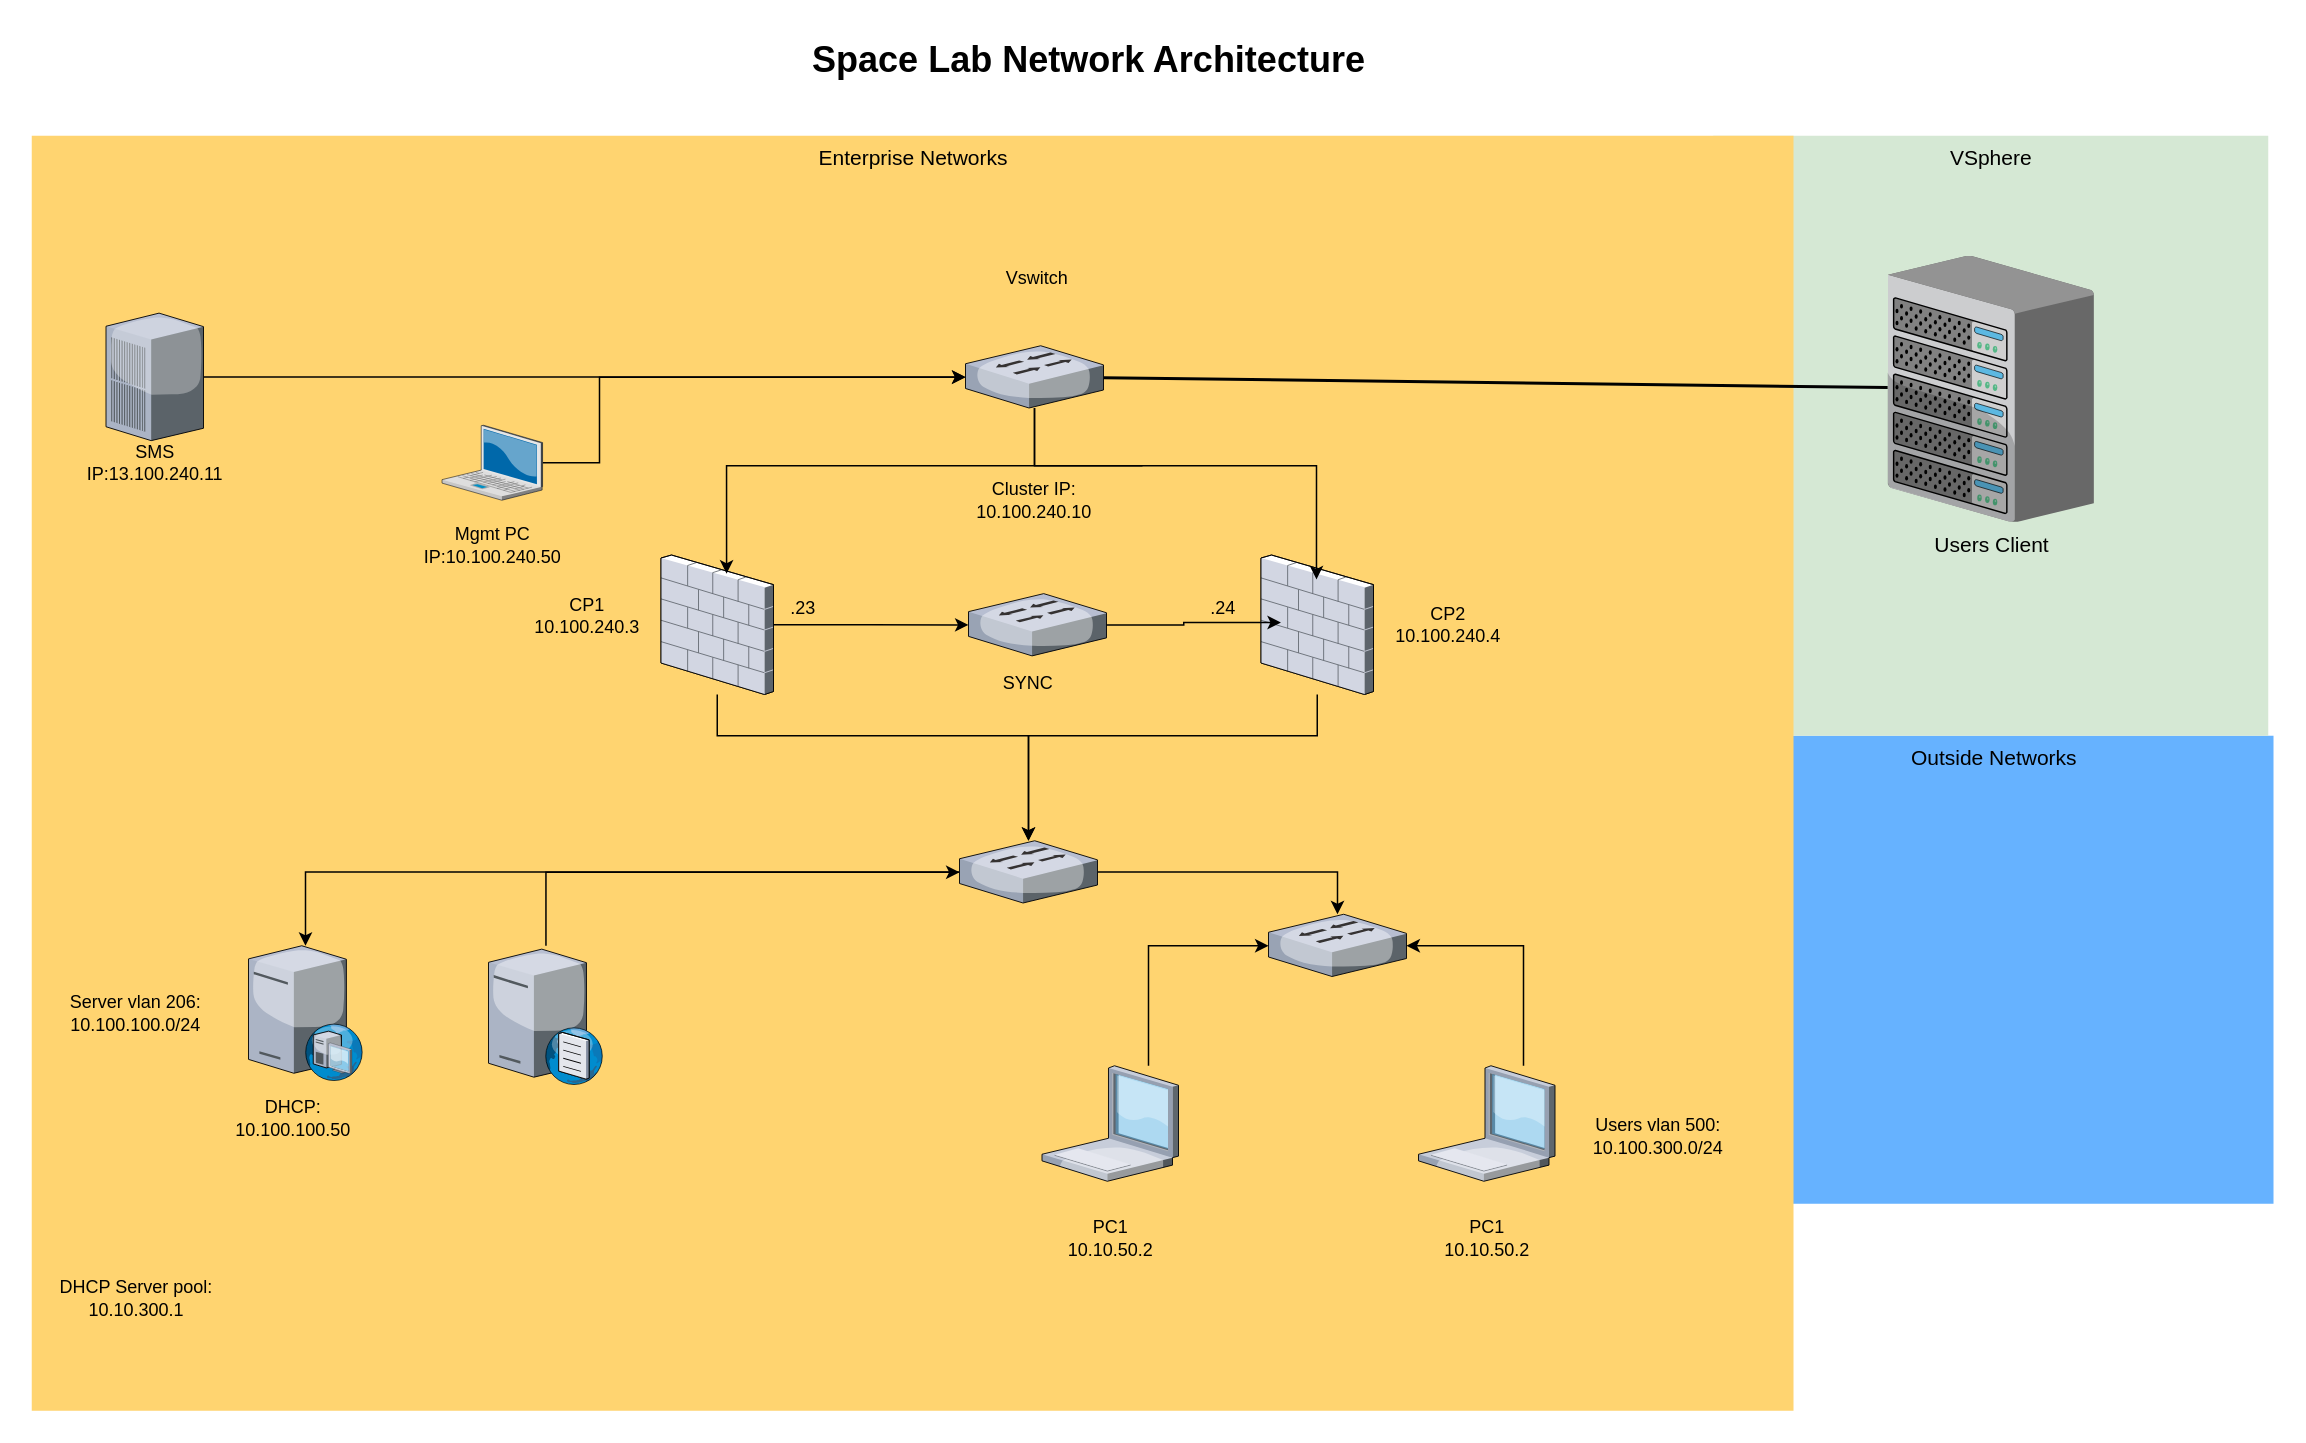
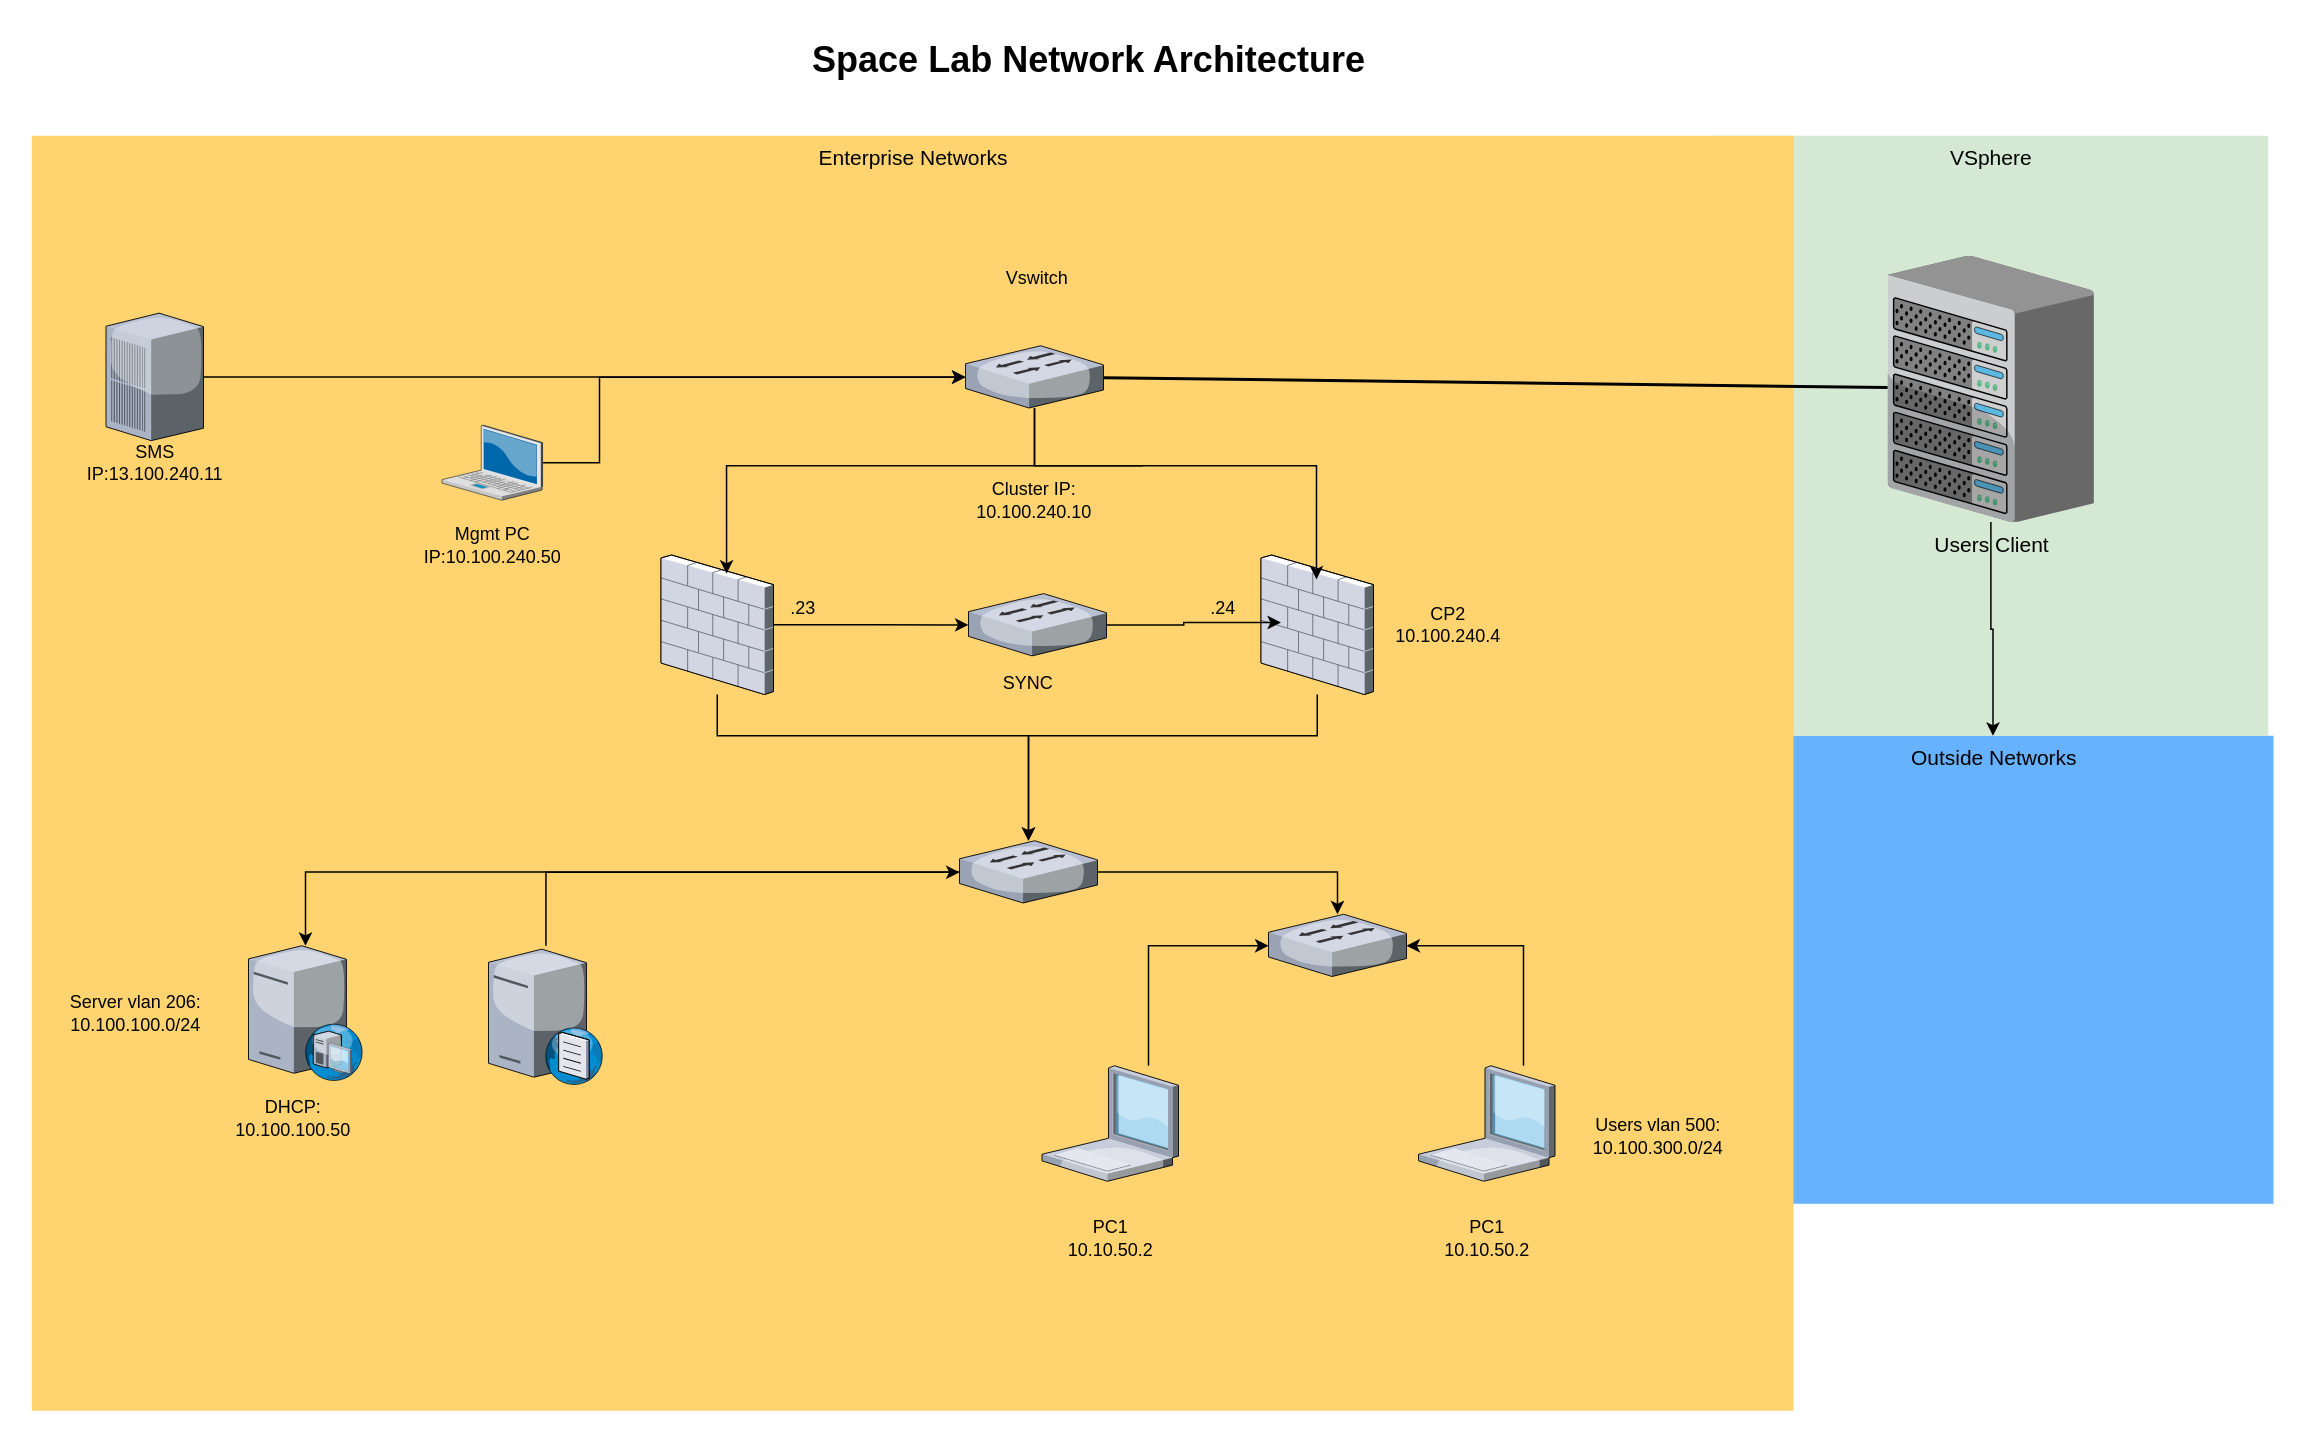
node "CP1 10.100.240.3": removed
edge "Users Client" -> "Outside Networks": added
node "DHCP Server pool: 10.10.300.1": removed
